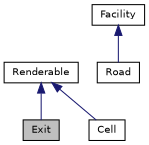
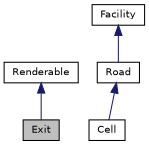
edge "Cell" -> "Renderable": now "Cell" -> "Road"
